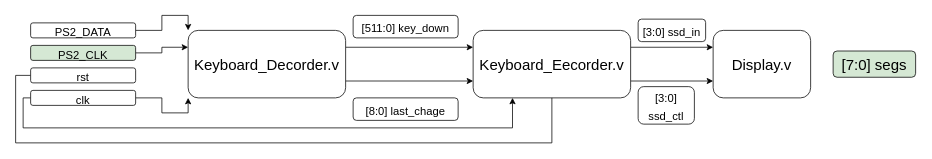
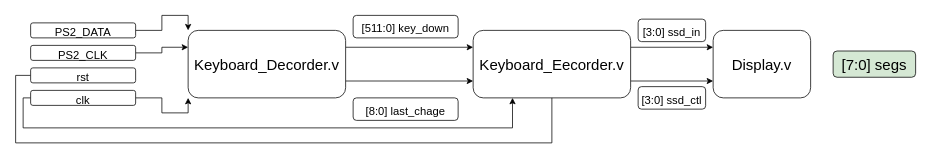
node "PS2_CLK": fillcolor #d5e8d4 -> #ffffff
node "[3:0] ssd_ctl": size 56x38 -> 68x23
